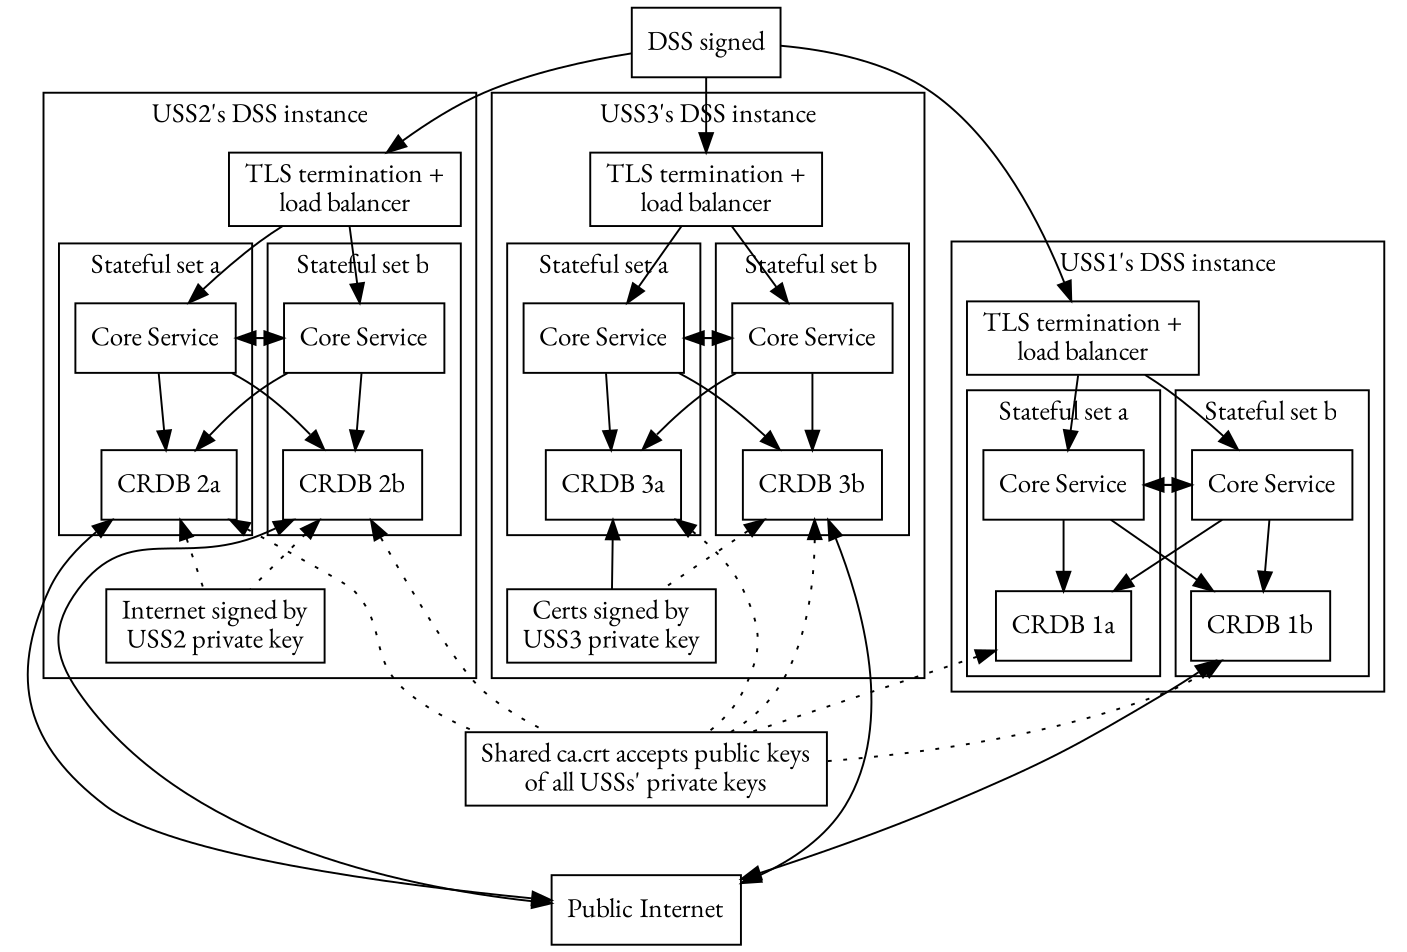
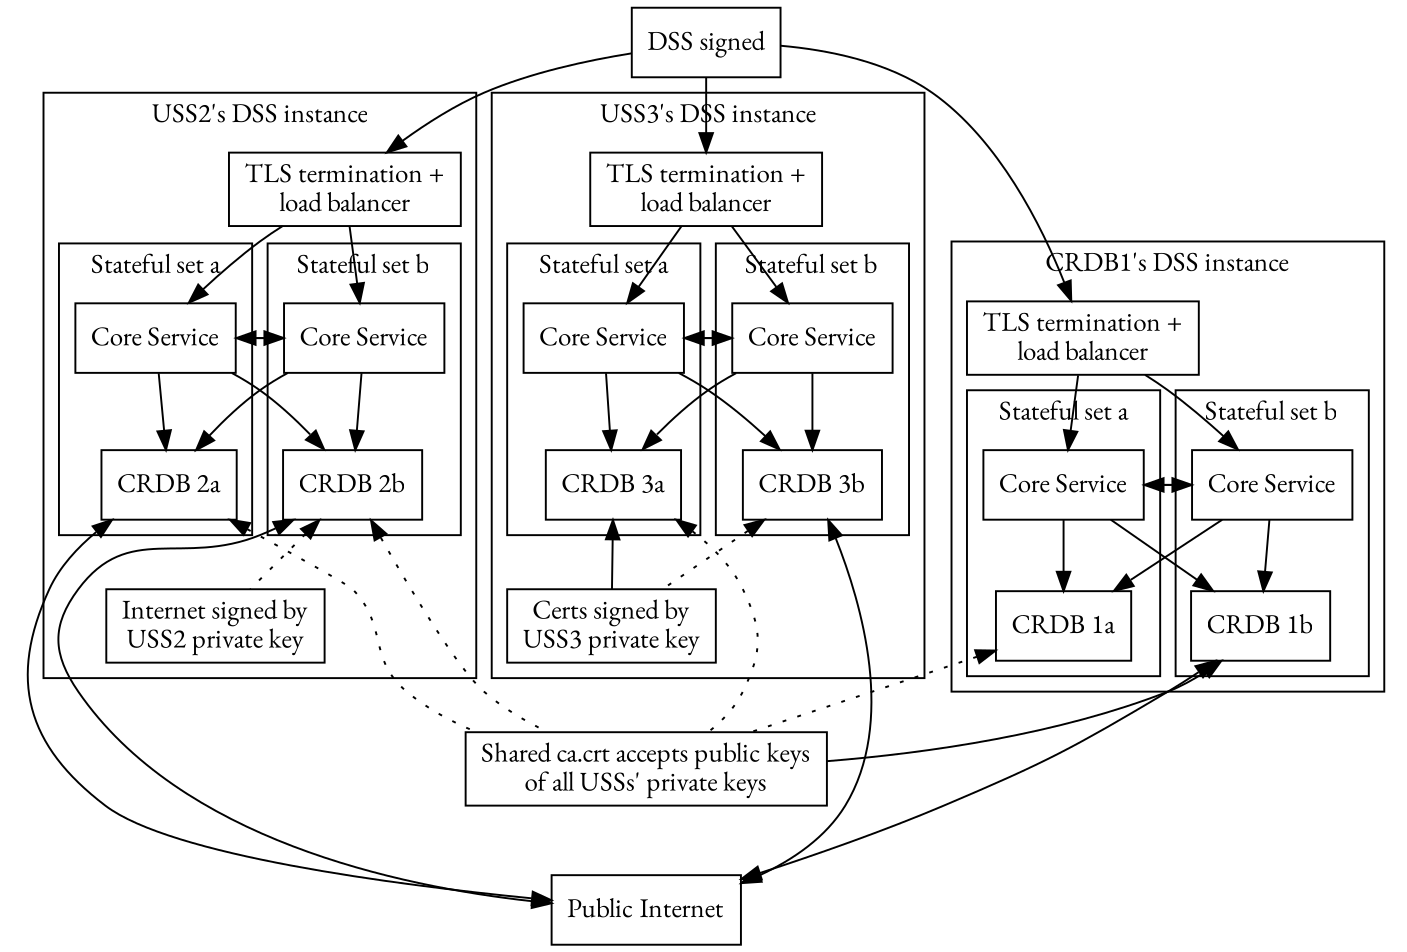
cluster "USS1's DSS instance": label "USS1's DSS instance" -> "CRDB1's DSS instance"
edge "Internet signed by USS2 private key" -> "CRDB 2a": removed
edge "Shared ca.crt accepts public keys of all USSs' private keys" -> "CRDB 3b": removed
edge "Shared ca.crt accepts public keys of all USSs' private keys" -> "CRDB 1b": style dotted -> solid
